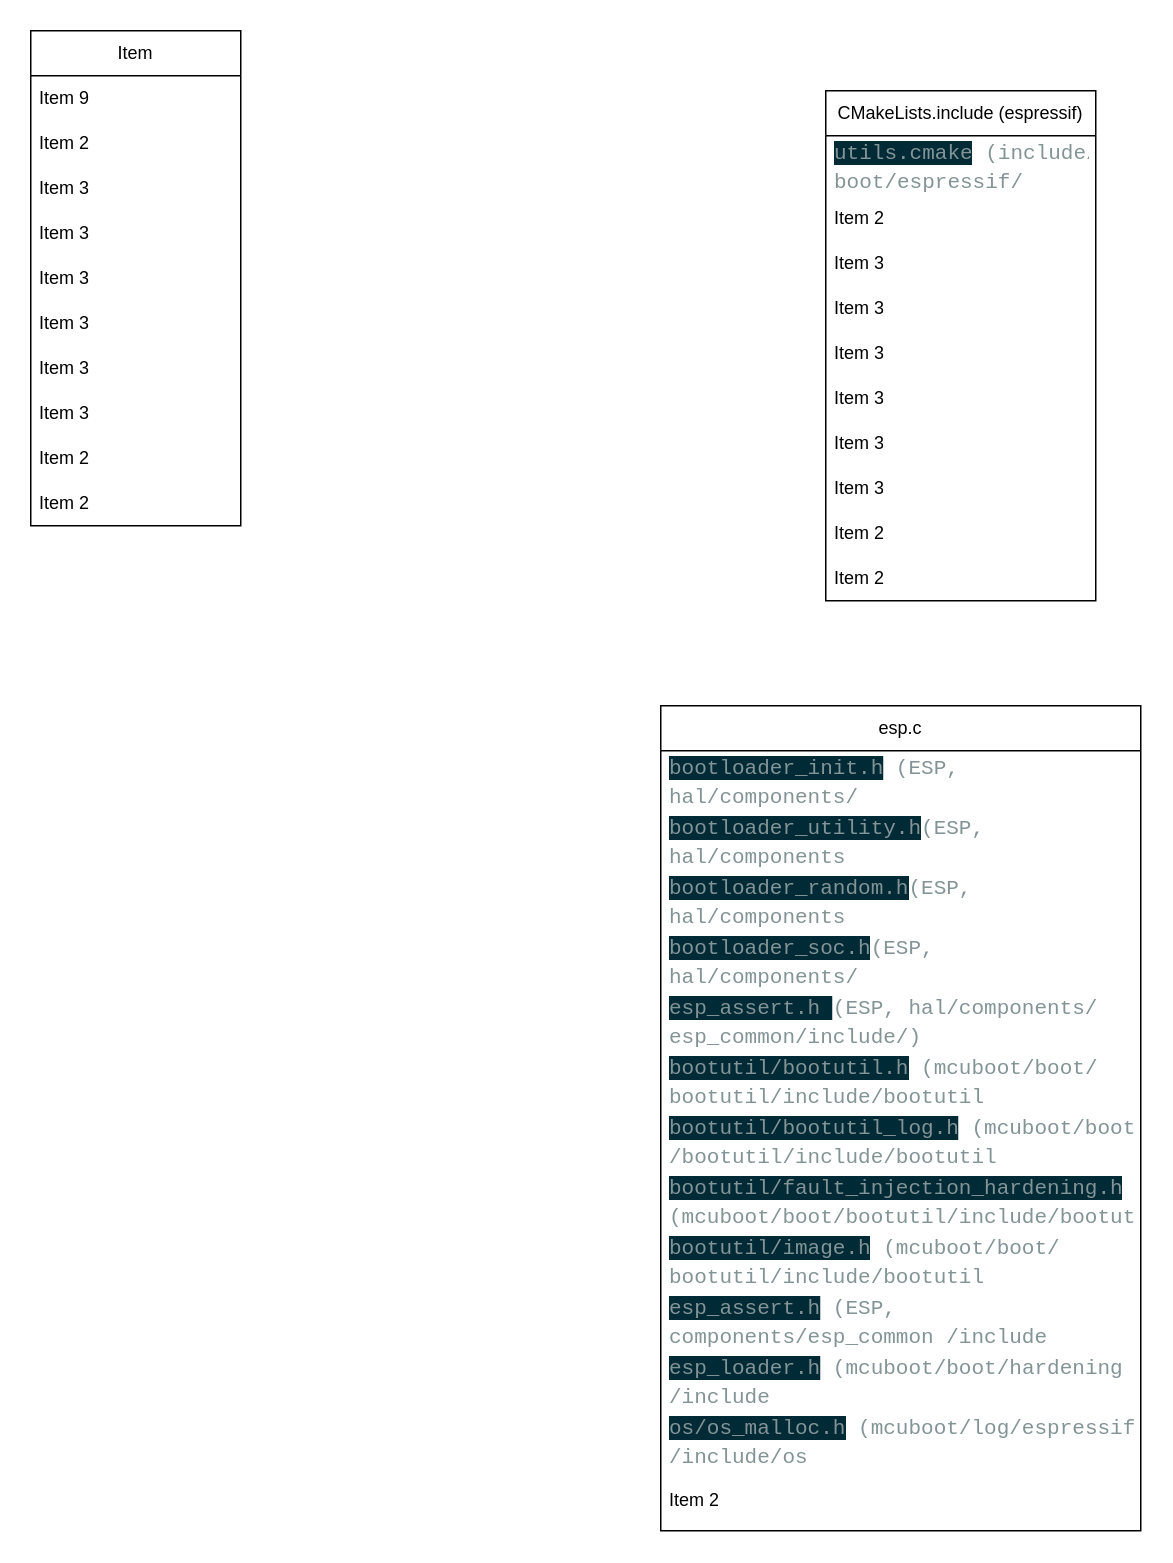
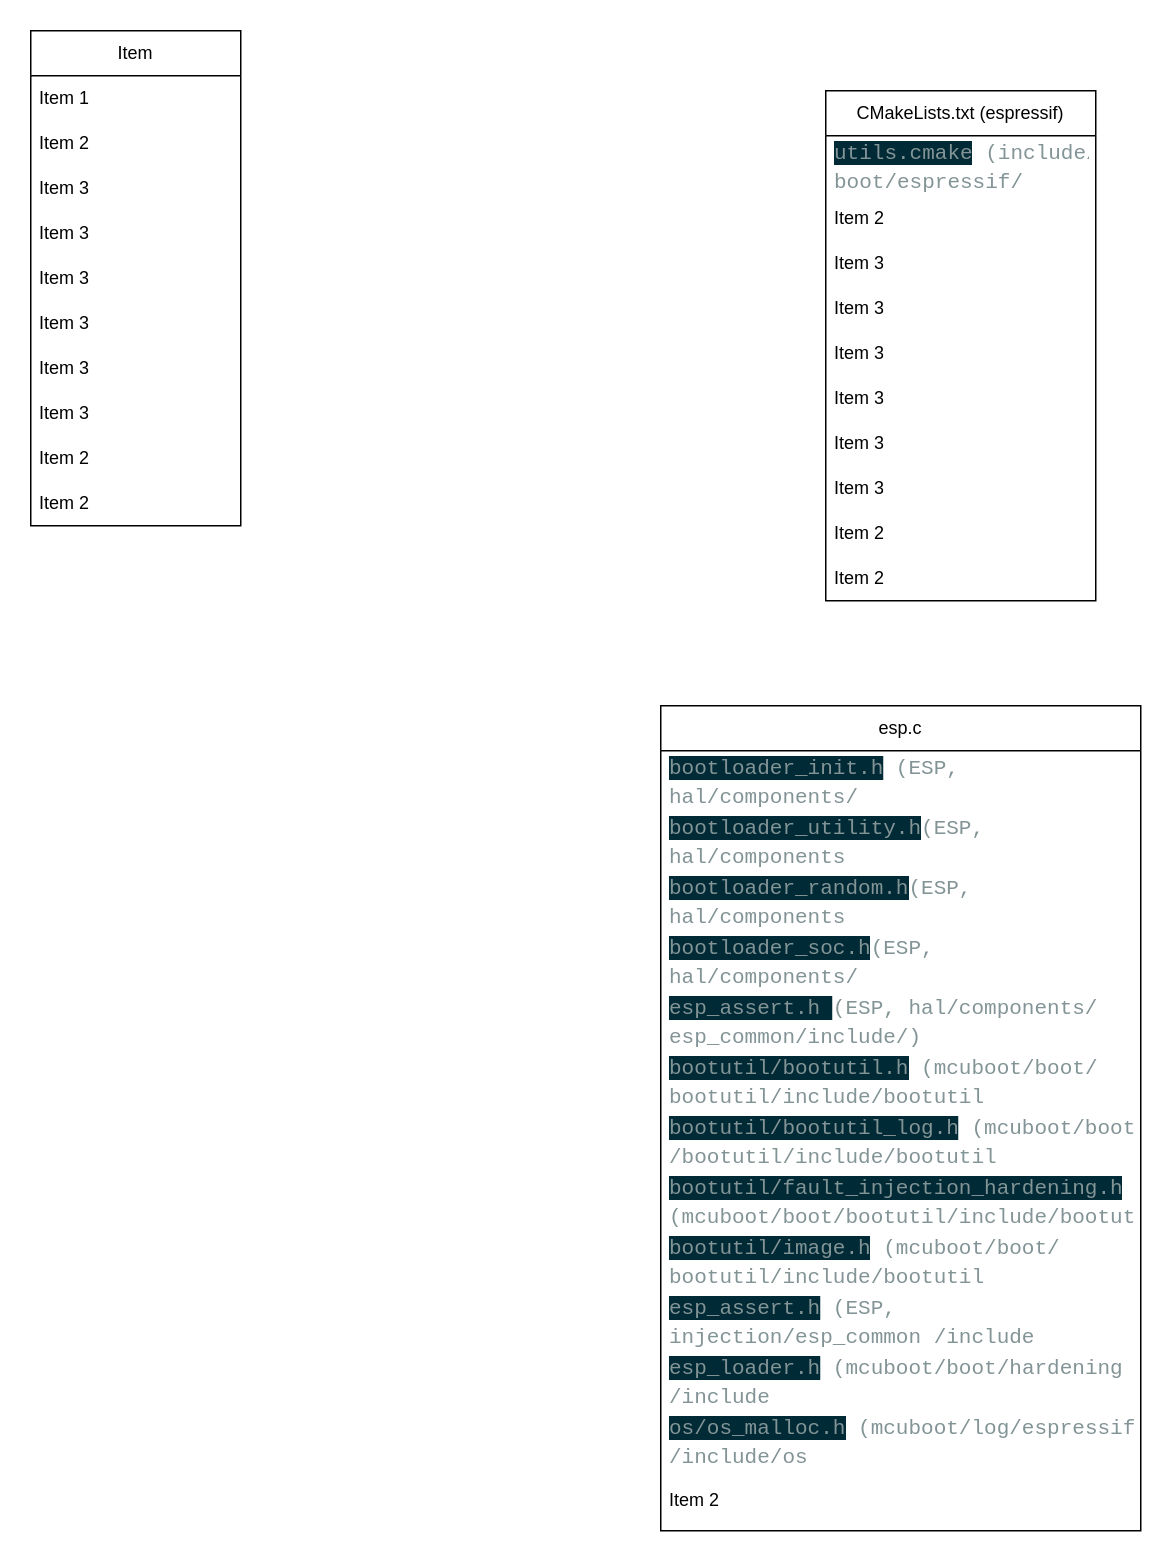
node "Item 9": label "Item 9" -> "Item 1"
node "CMakeLists.include (espressif)": label "CMakeLists.include (espressif)" -> "CMakeLists.txt (espressif)"
node "esp_assert.h (ESP, components/esp_common /include": label "esp_assert.h (ESP, components/esp_common /include" -> "esp_assert.h (ESP, injection/esp_common /include"
